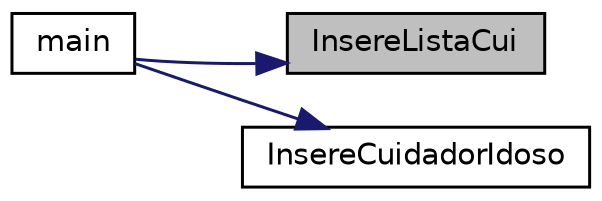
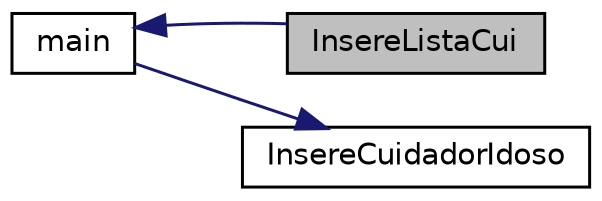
edge "main" -> "InsereListaCui": reversed
